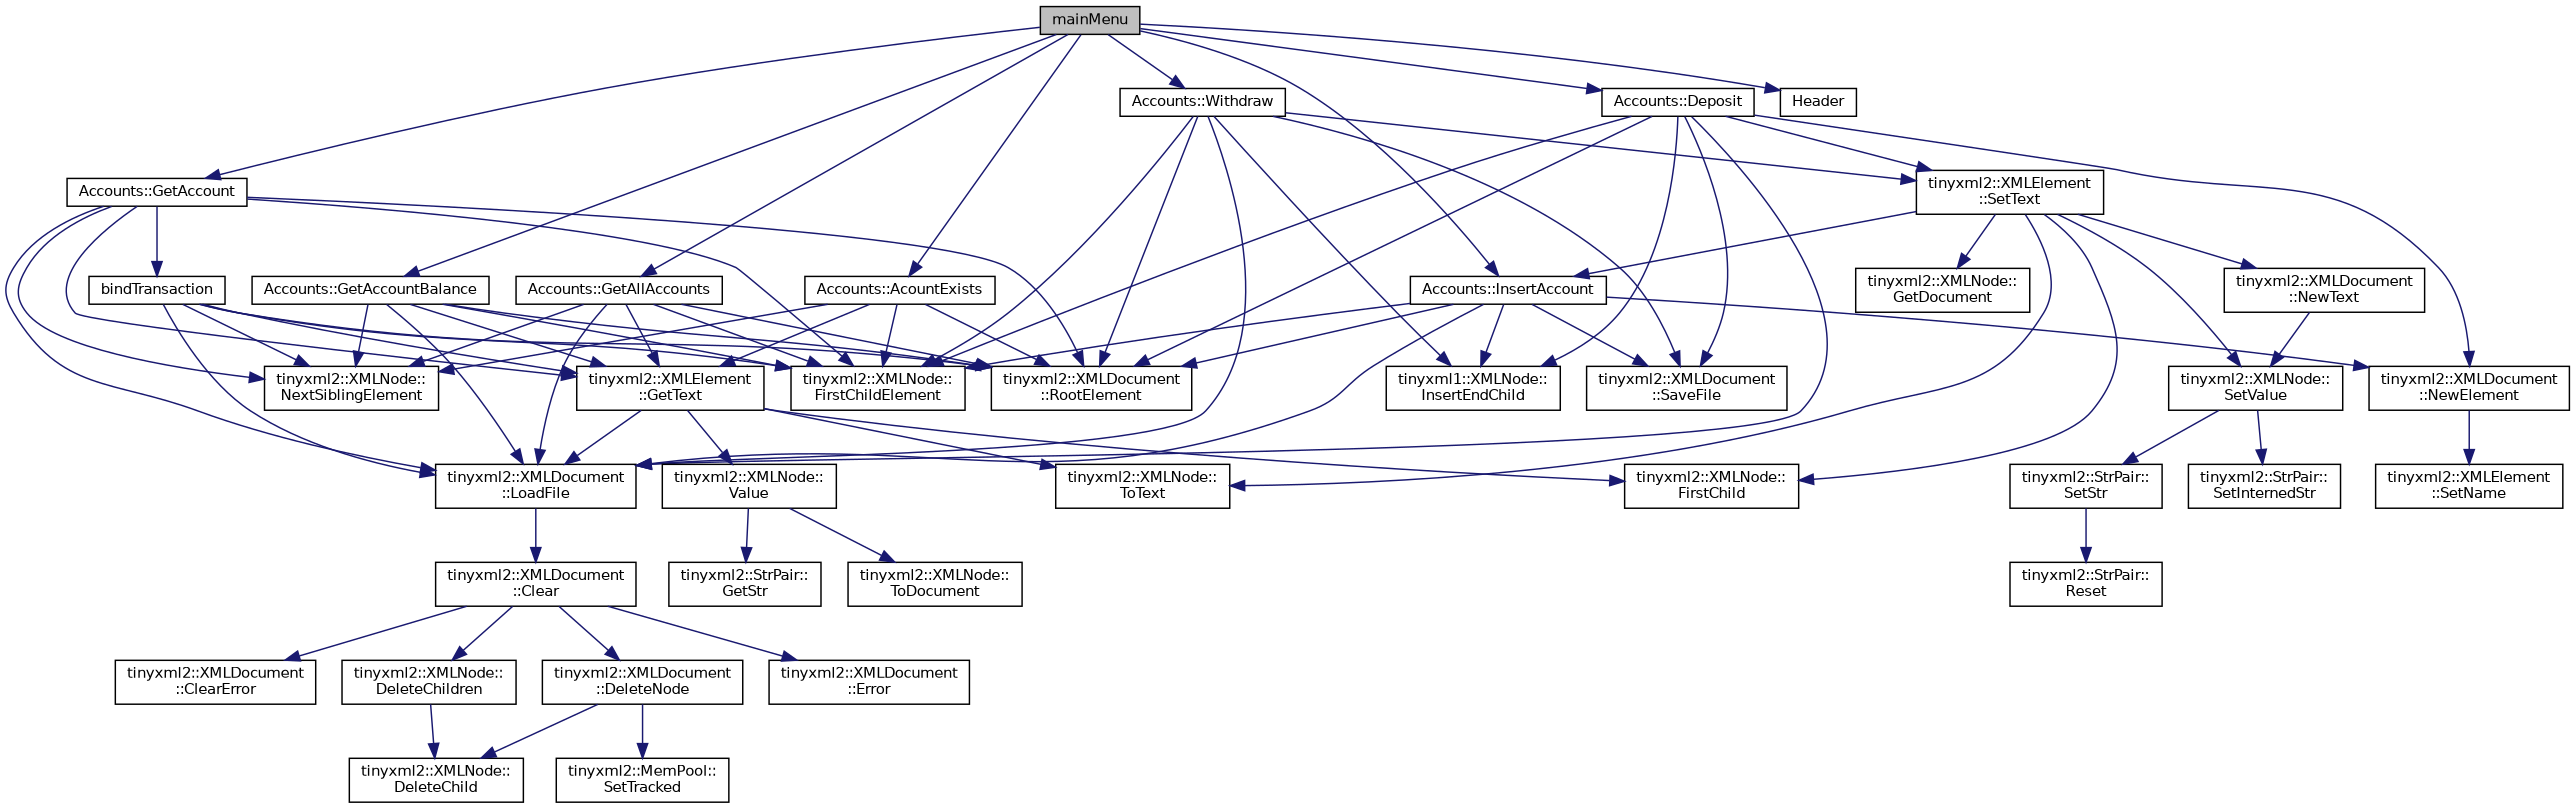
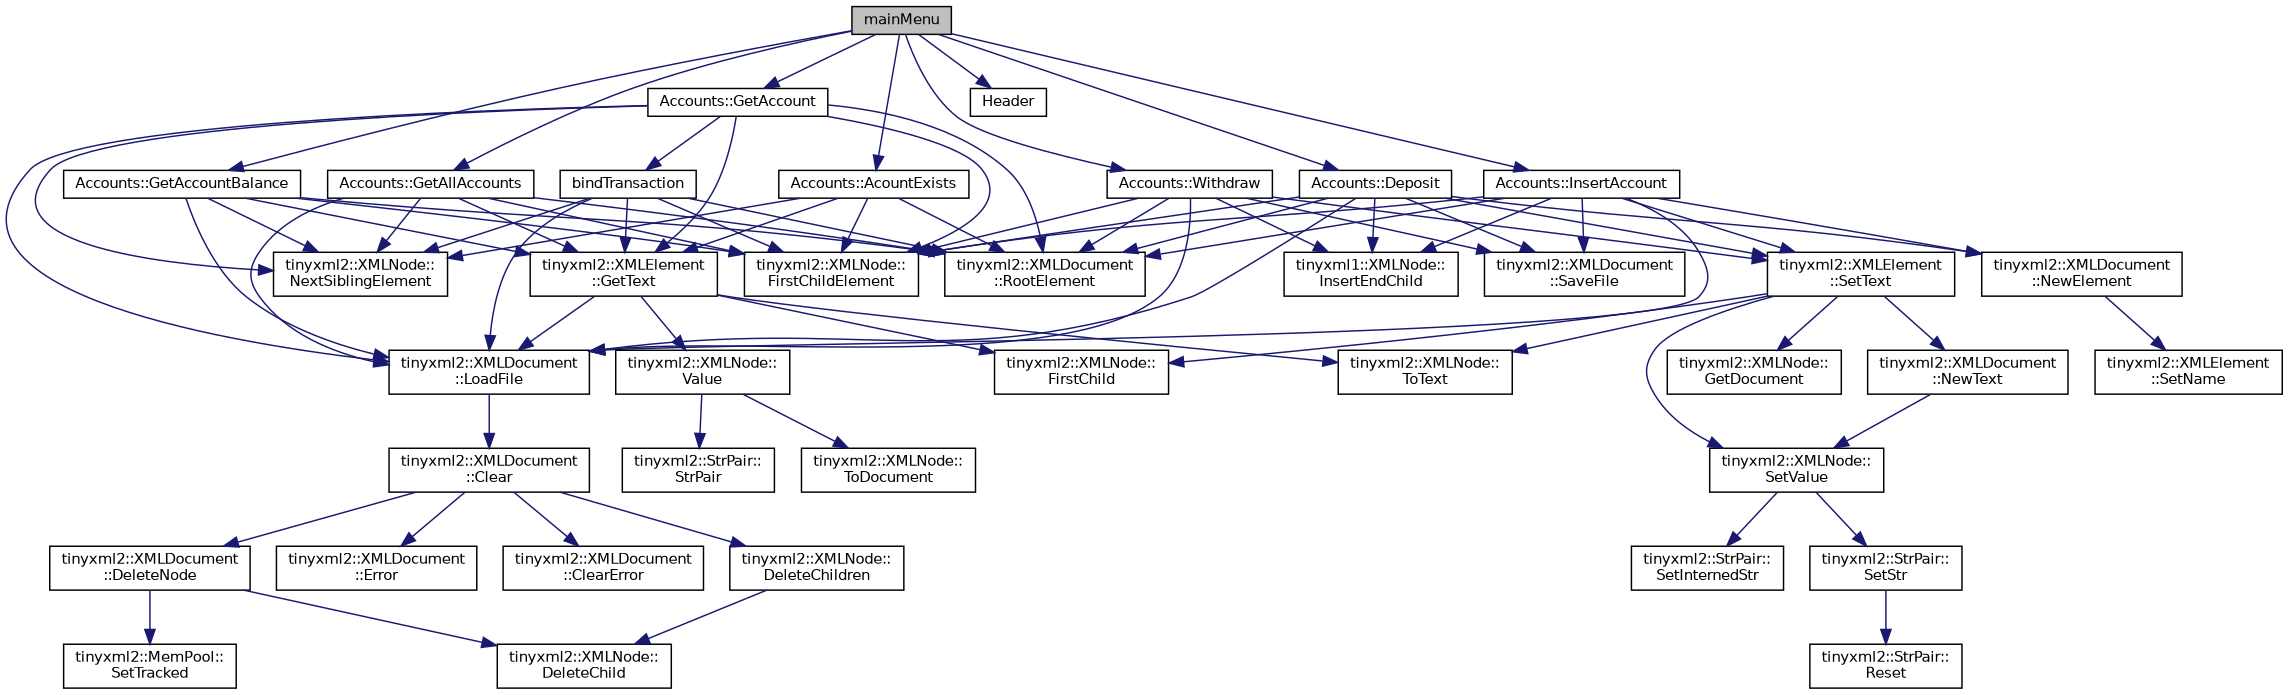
edge "tinyxml2::XMLElement ::SetText" -> "Accounts::InsertAccount": reversed
node "tinyxml2::StrPair:: GetStr": label "tinyxml2::StrPair:: GetStr" -> "tinyxml2::StrPair:: StrPair"
